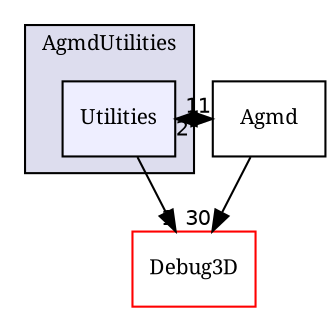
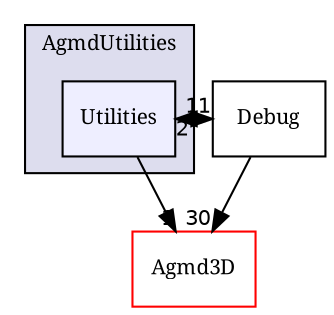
node "Agmd": label "Agmd" -> "Debug"
node "Debug3D": label "Debug3D" -> "Agmd3D"
